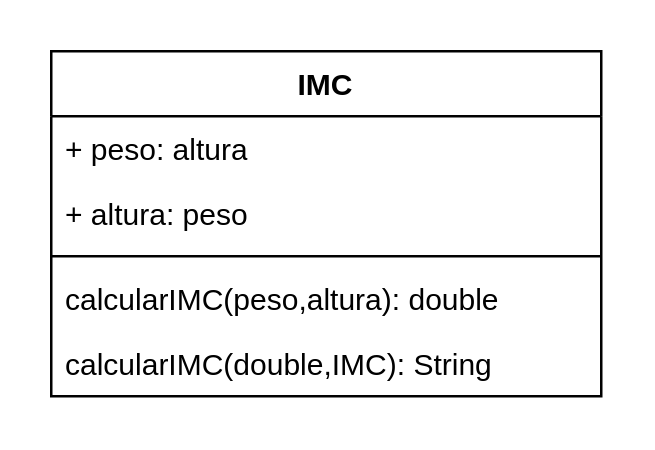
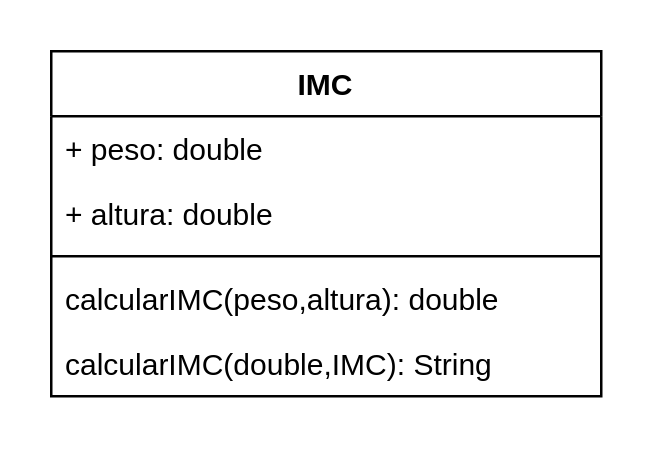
node "+ peso: altura": label "+ peso: altura" -> "+ peso: double"
node "+ altura: peso": label "+ altura: peso" -> "+ altura: double"
